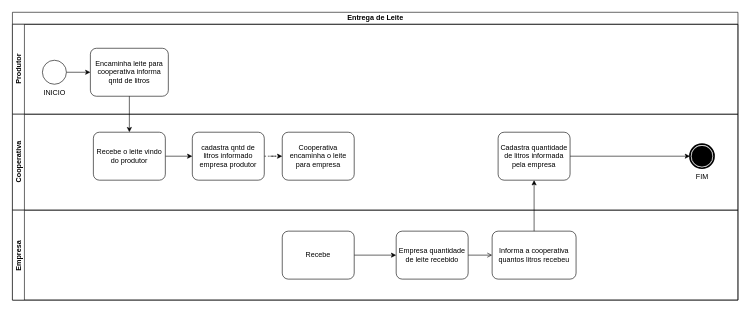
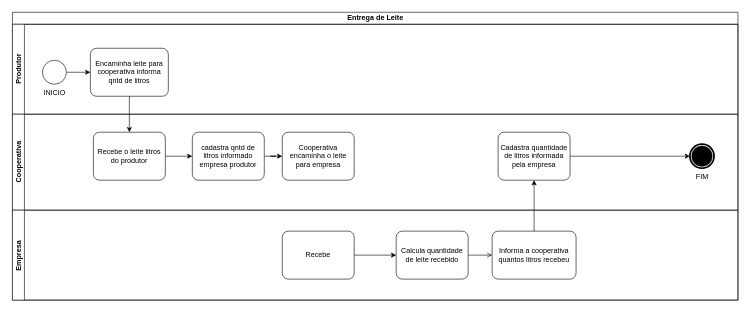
node "Recebe o leite vindo do produtor": label "Recebe o leite vindo do produtor" -> "Recebe o leite litros do produtor"
edge "cadastra qntd de litros informado empresa produtor" -> "Cooperativa encaminha o leite para empresa": style dashed -> solid
node "Empresa quantidade de leite recebido": label "Empresa quantidade de leite recebido" -> "Calcula quantidade de leite recebido"
